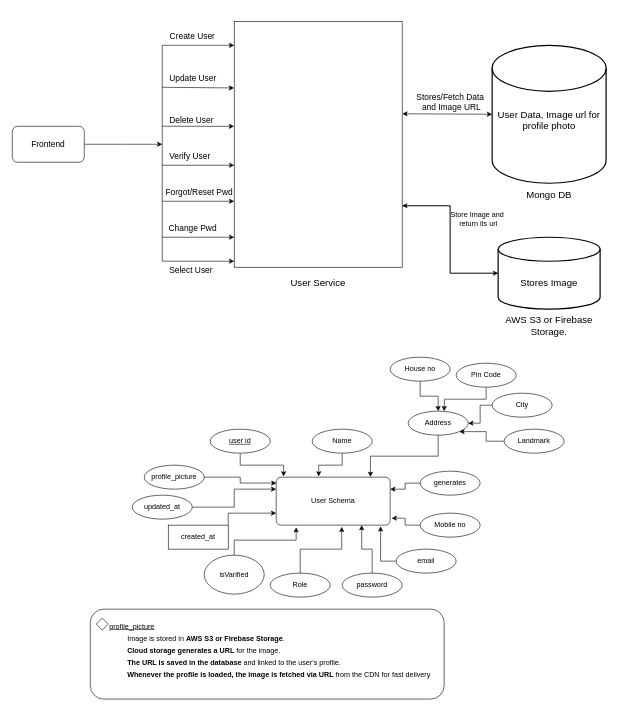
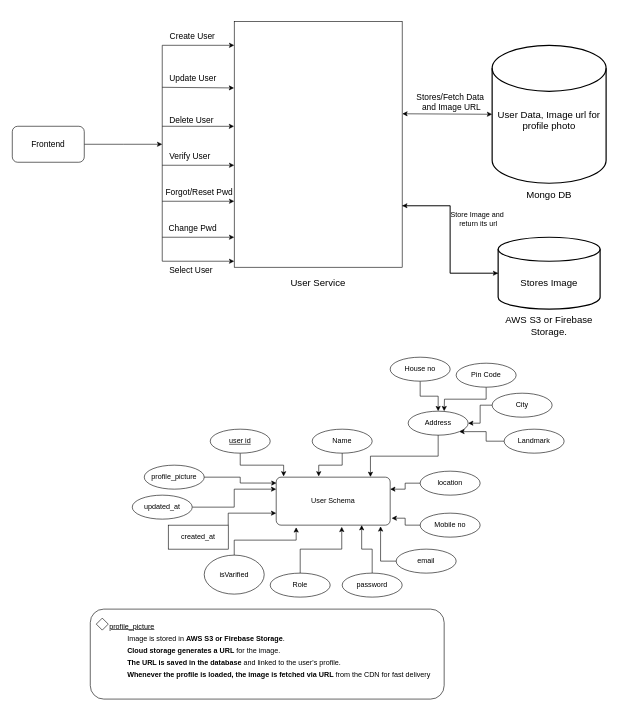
node "generates": label "generates" -> "location"
